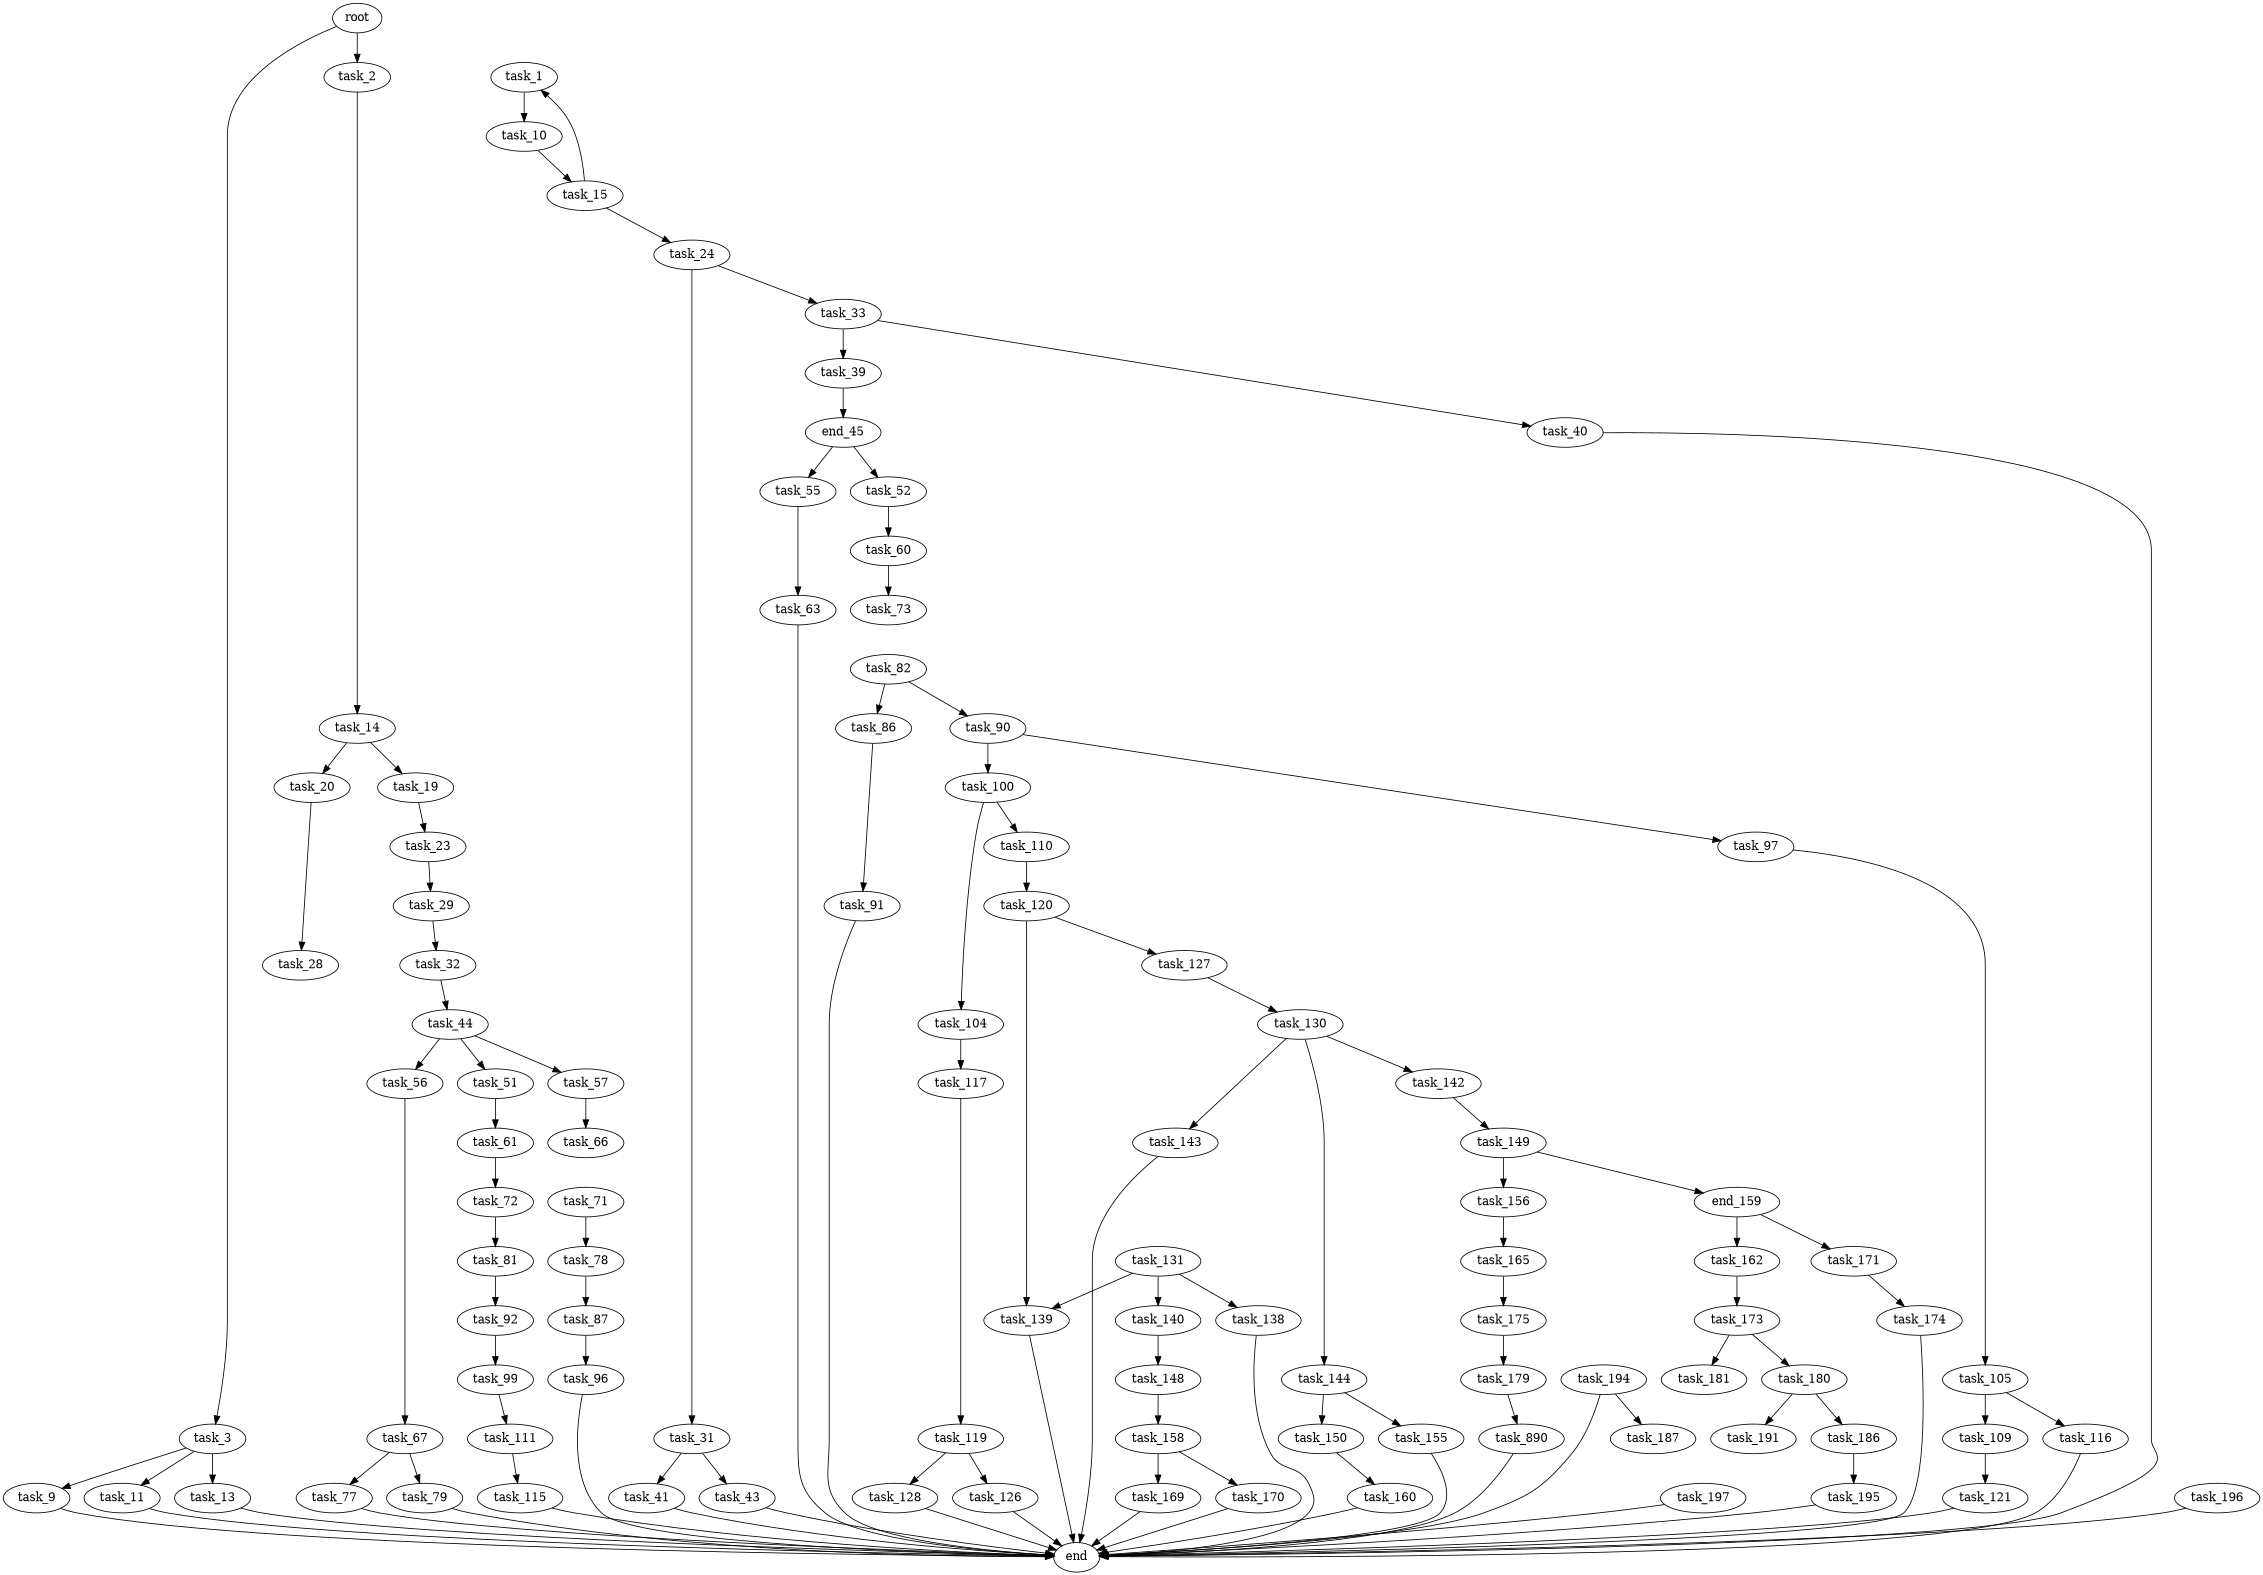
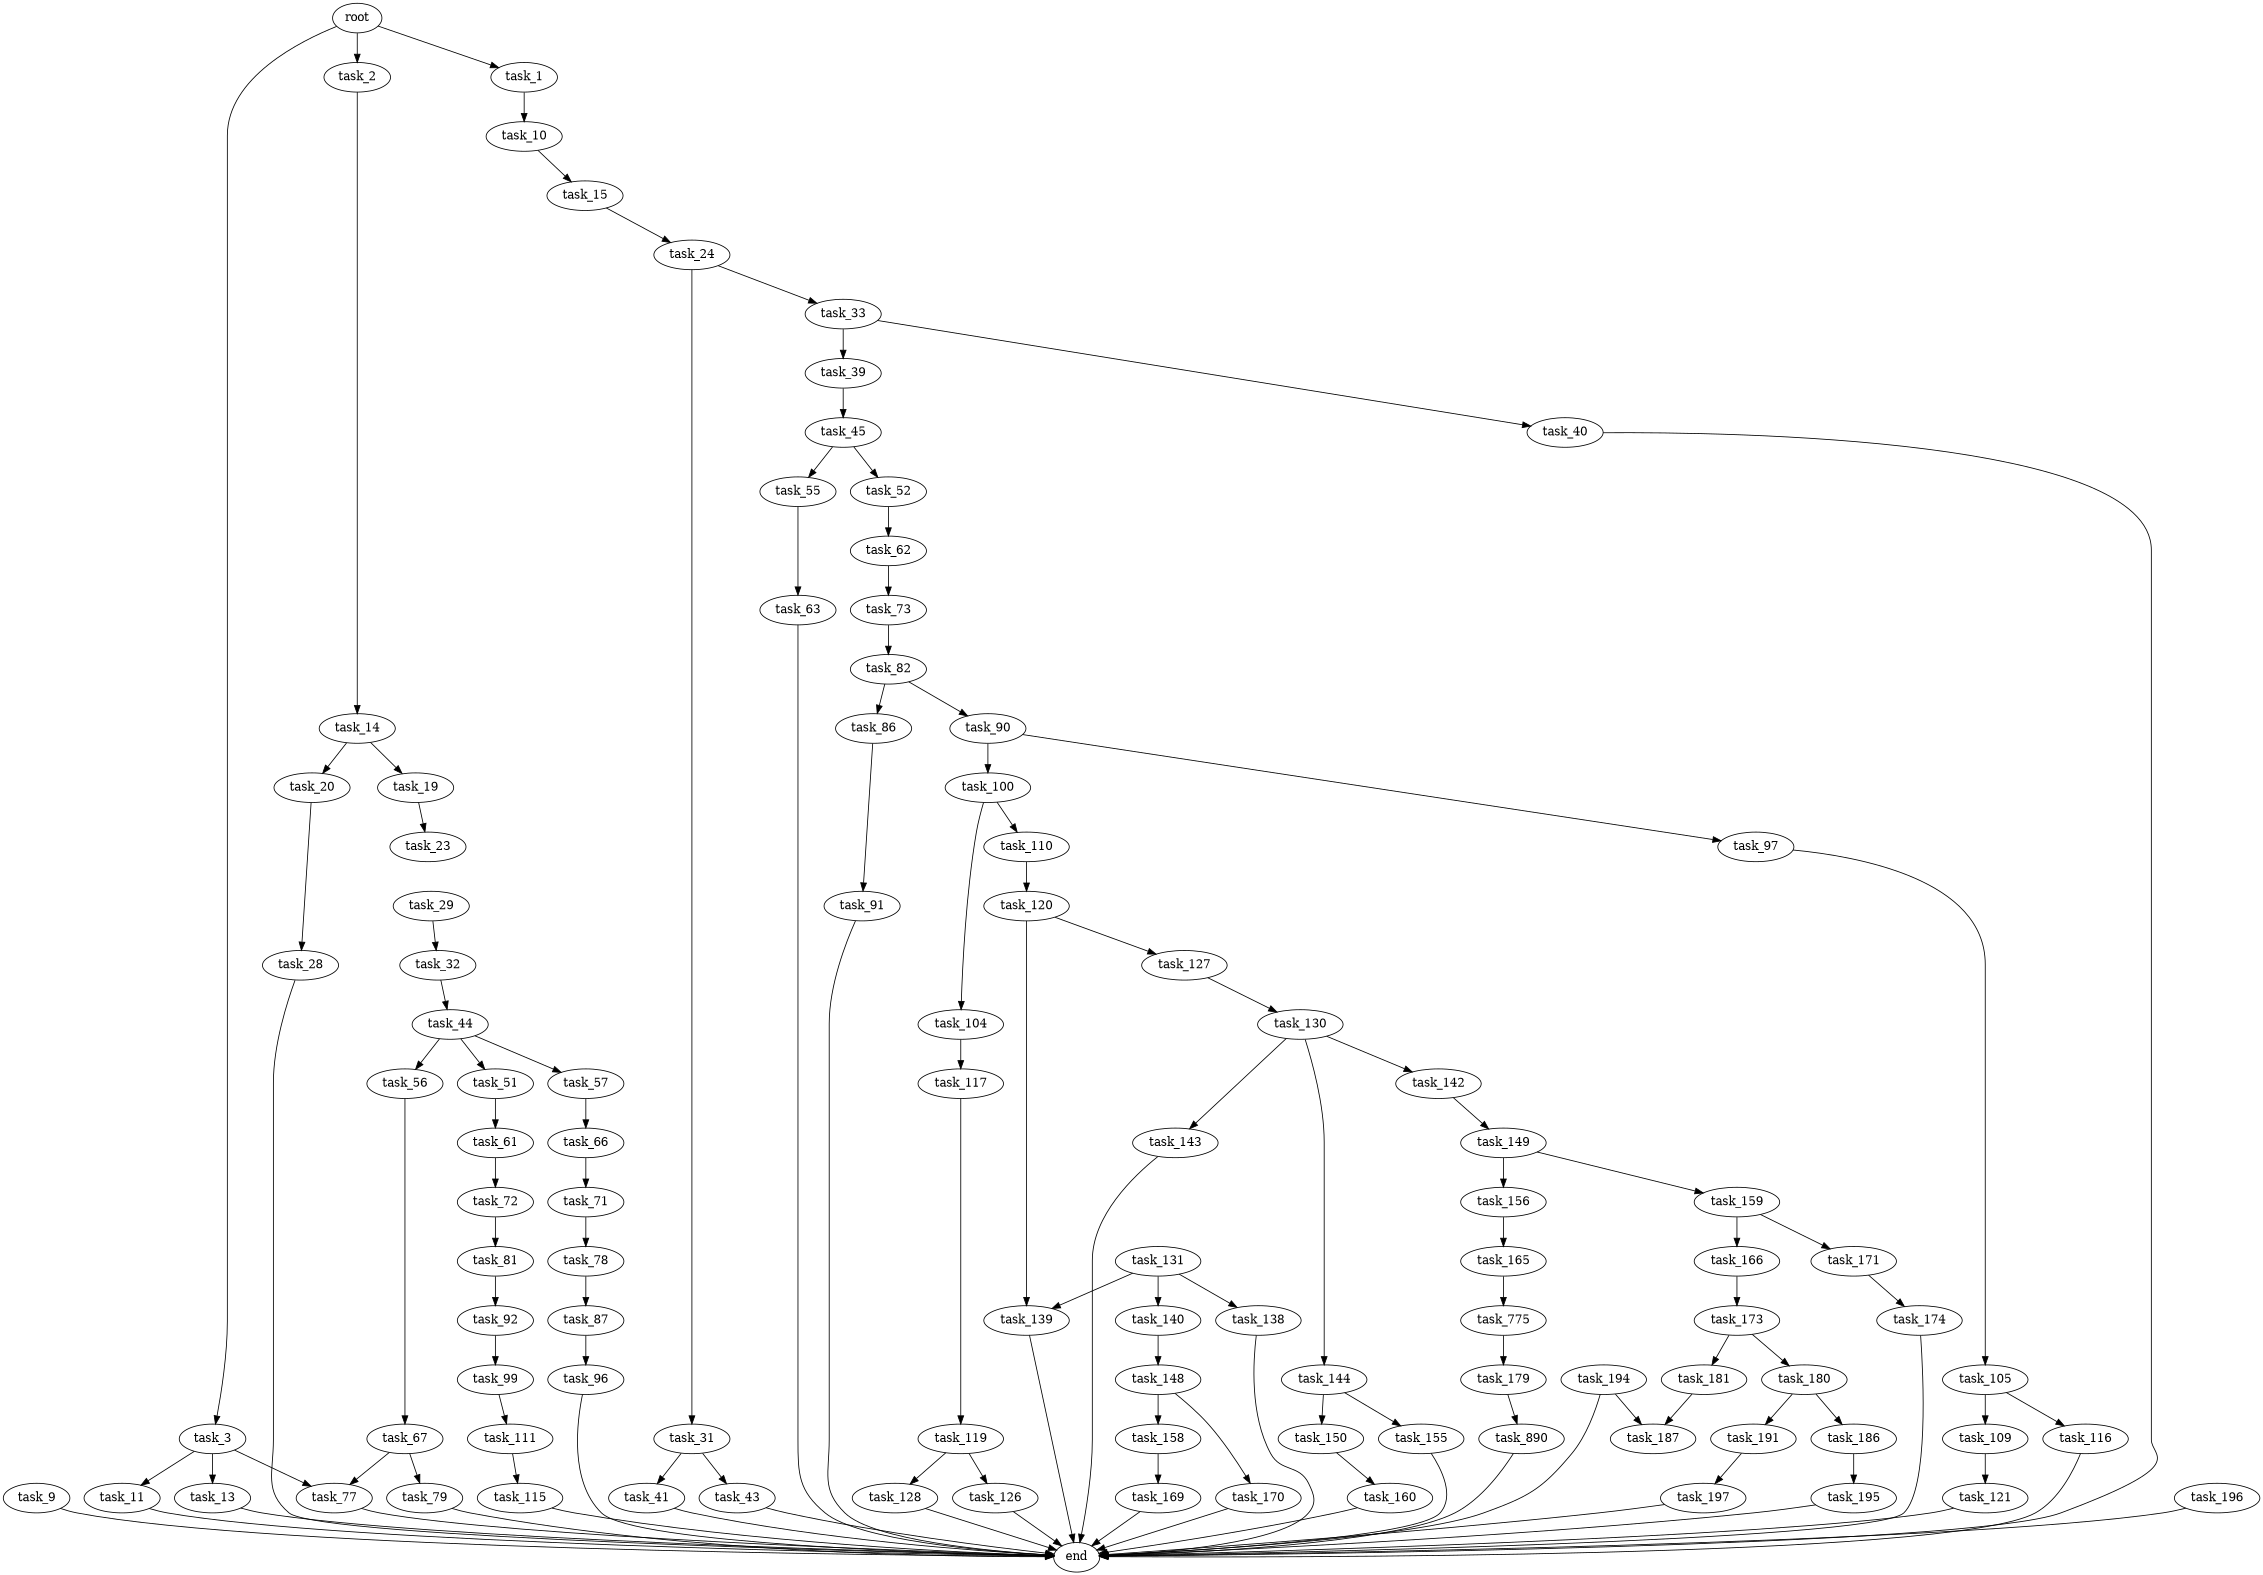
edge "task_15" -> "task_1": now "root" -> "task_1"
node "end_45": label "end_45" -> "task_45"
node "task_60": label "task_60" -> "task_62"
edge "task_73" -> "task_82": added
edge "task_23" -> "task_29": removed
edge "task_66" -> "task_71": added
node "end_159": label "end_159" -> "task_159"
node "task_162": label "task_162" -> "task_166"
node "task_175": label "task_175" -> "task_775"
edge "task_181" -> "task_187": added
edge "task_191" -> "task_197": added
edge "task_158" -> "task_170": now "task_148" -> "task_170"
edge "task_3" -> "task_9": now "task_3" -> "task_77"
edge "task_28" -> "end": added
